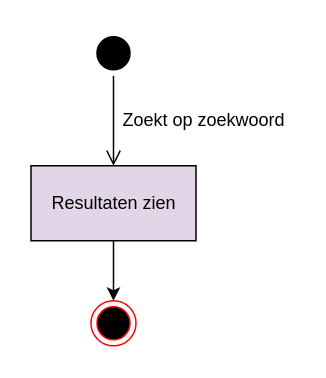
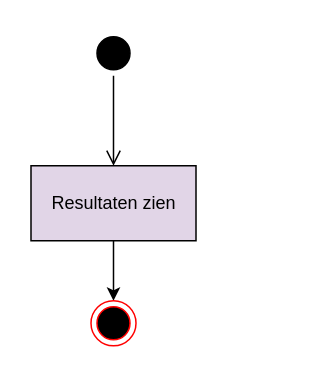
node "Zoekt op zoekwoord": removed
